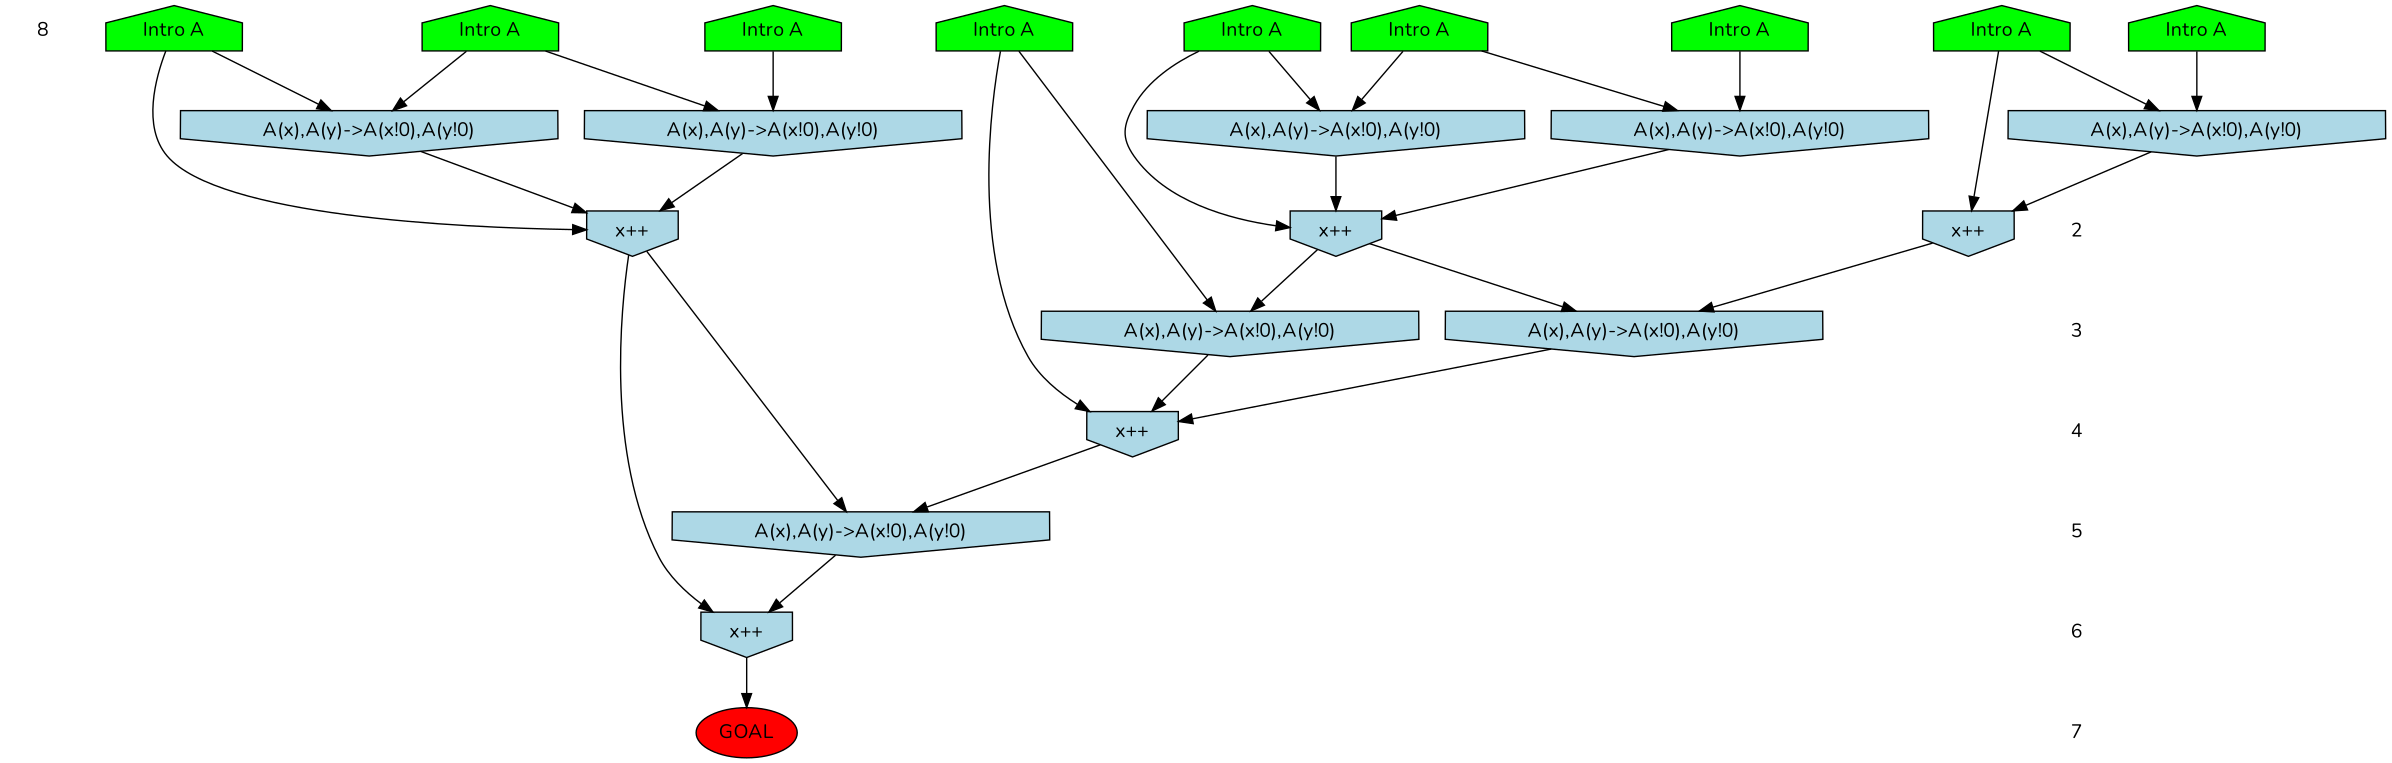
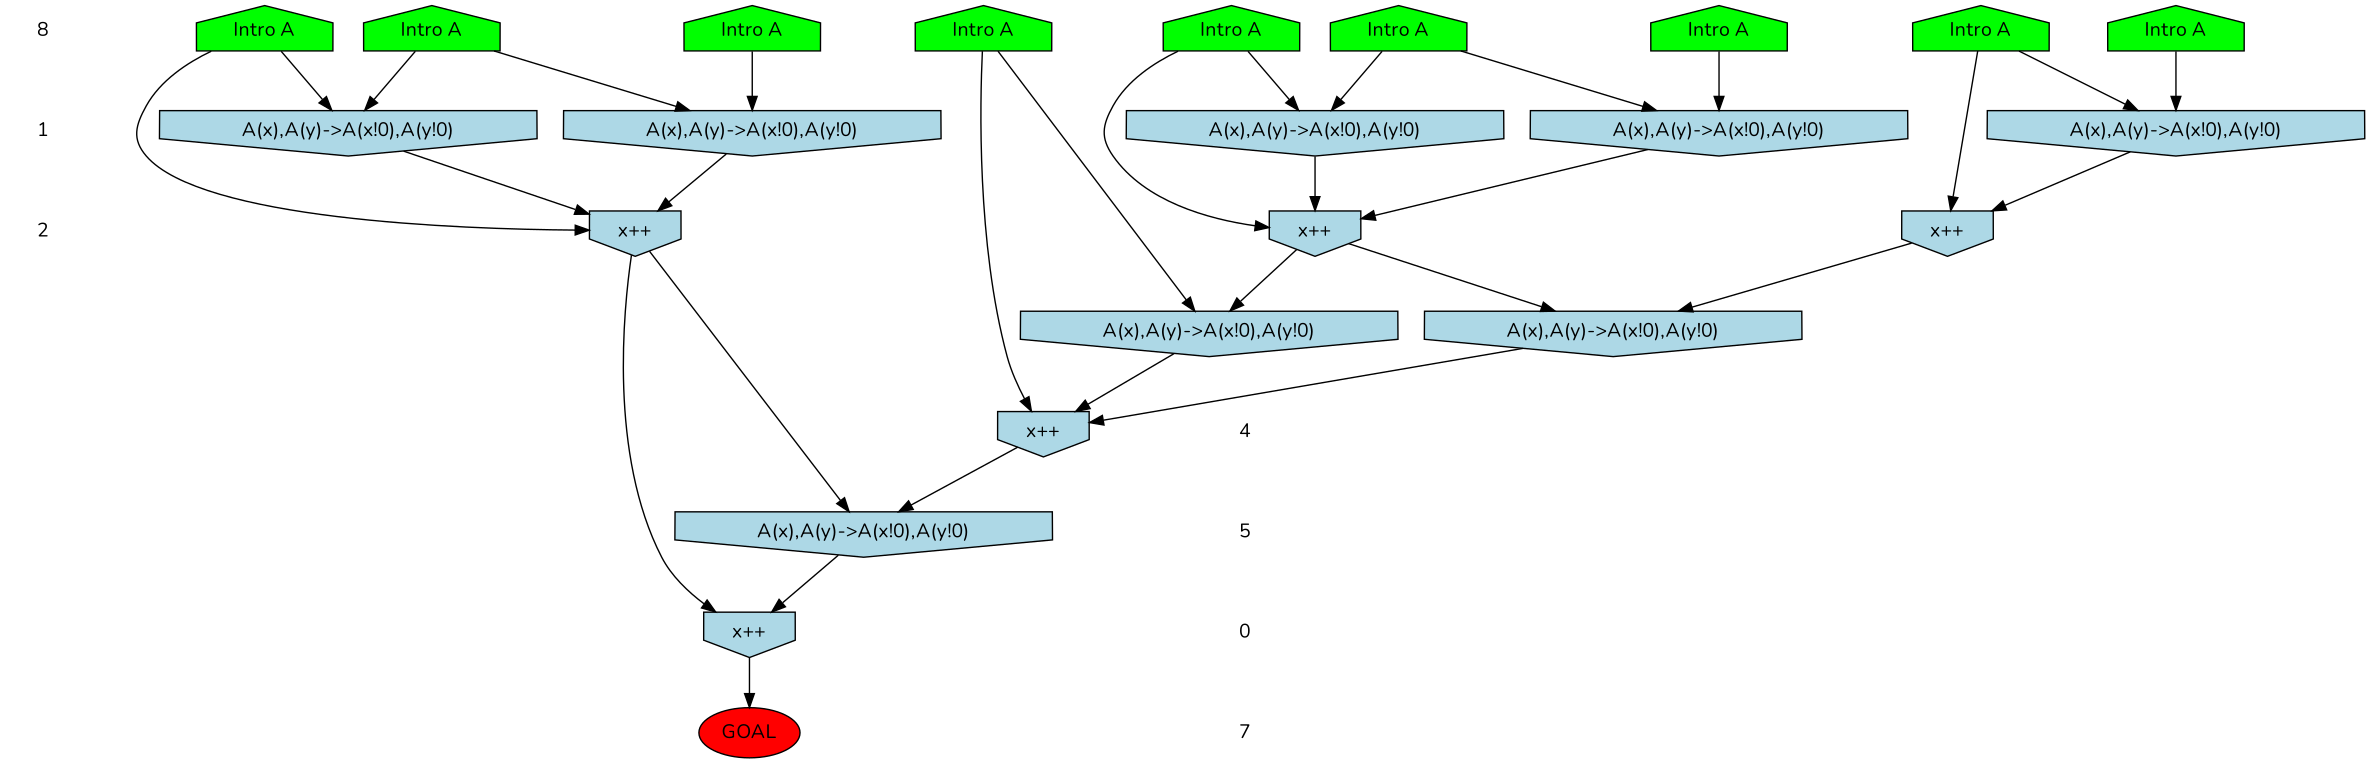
node "1": added
node "3": removed
node "6": label "6" -> "0"
